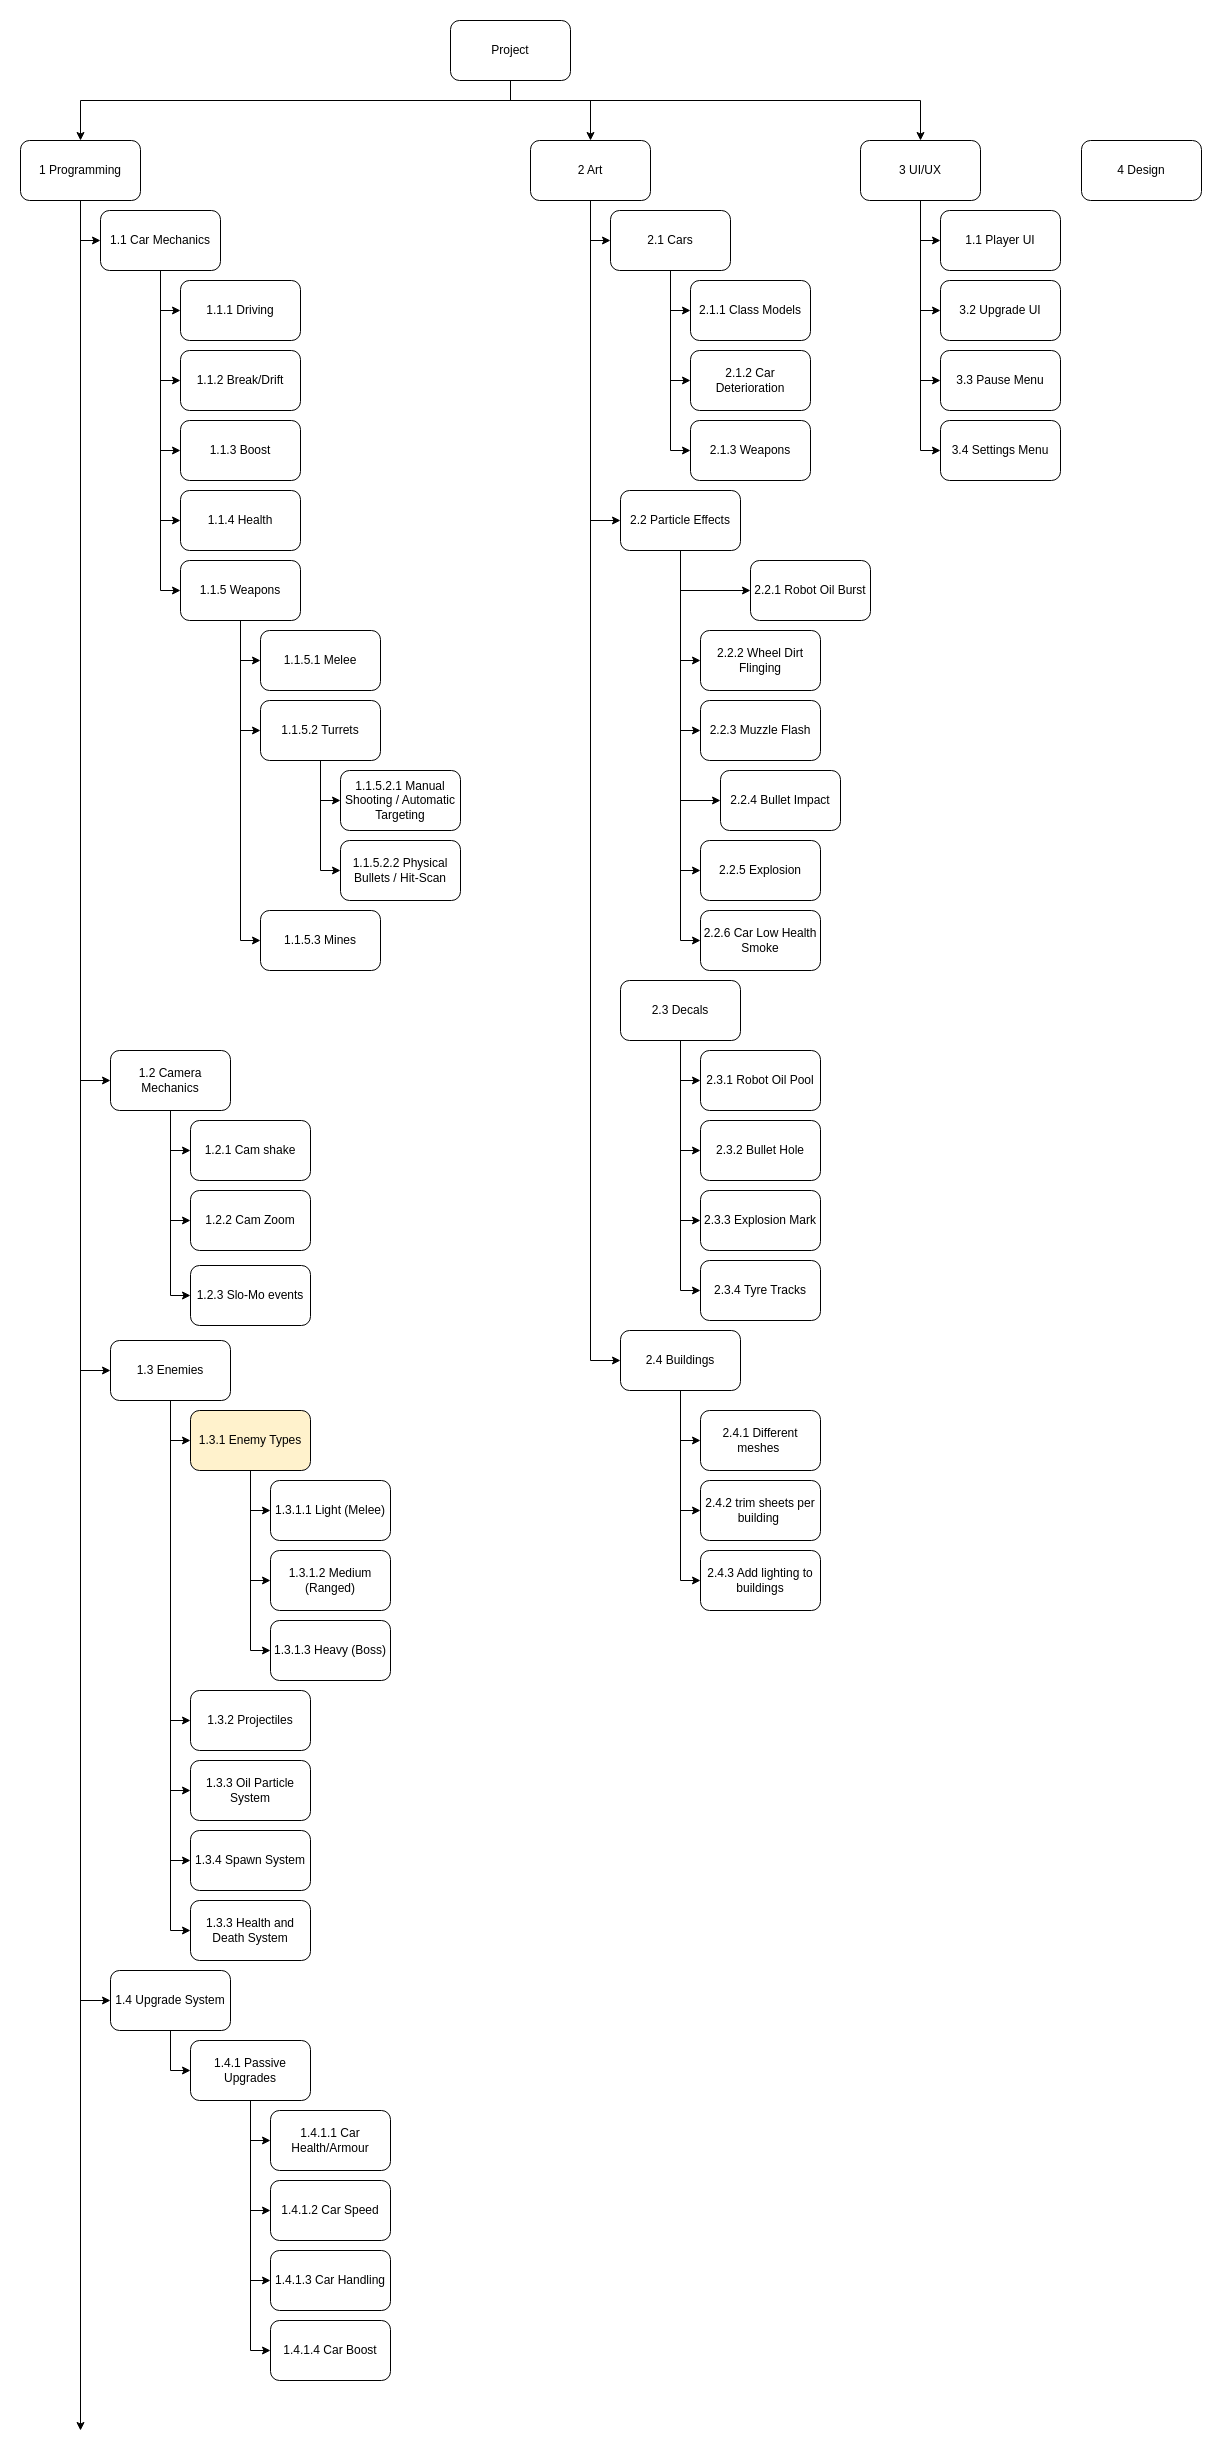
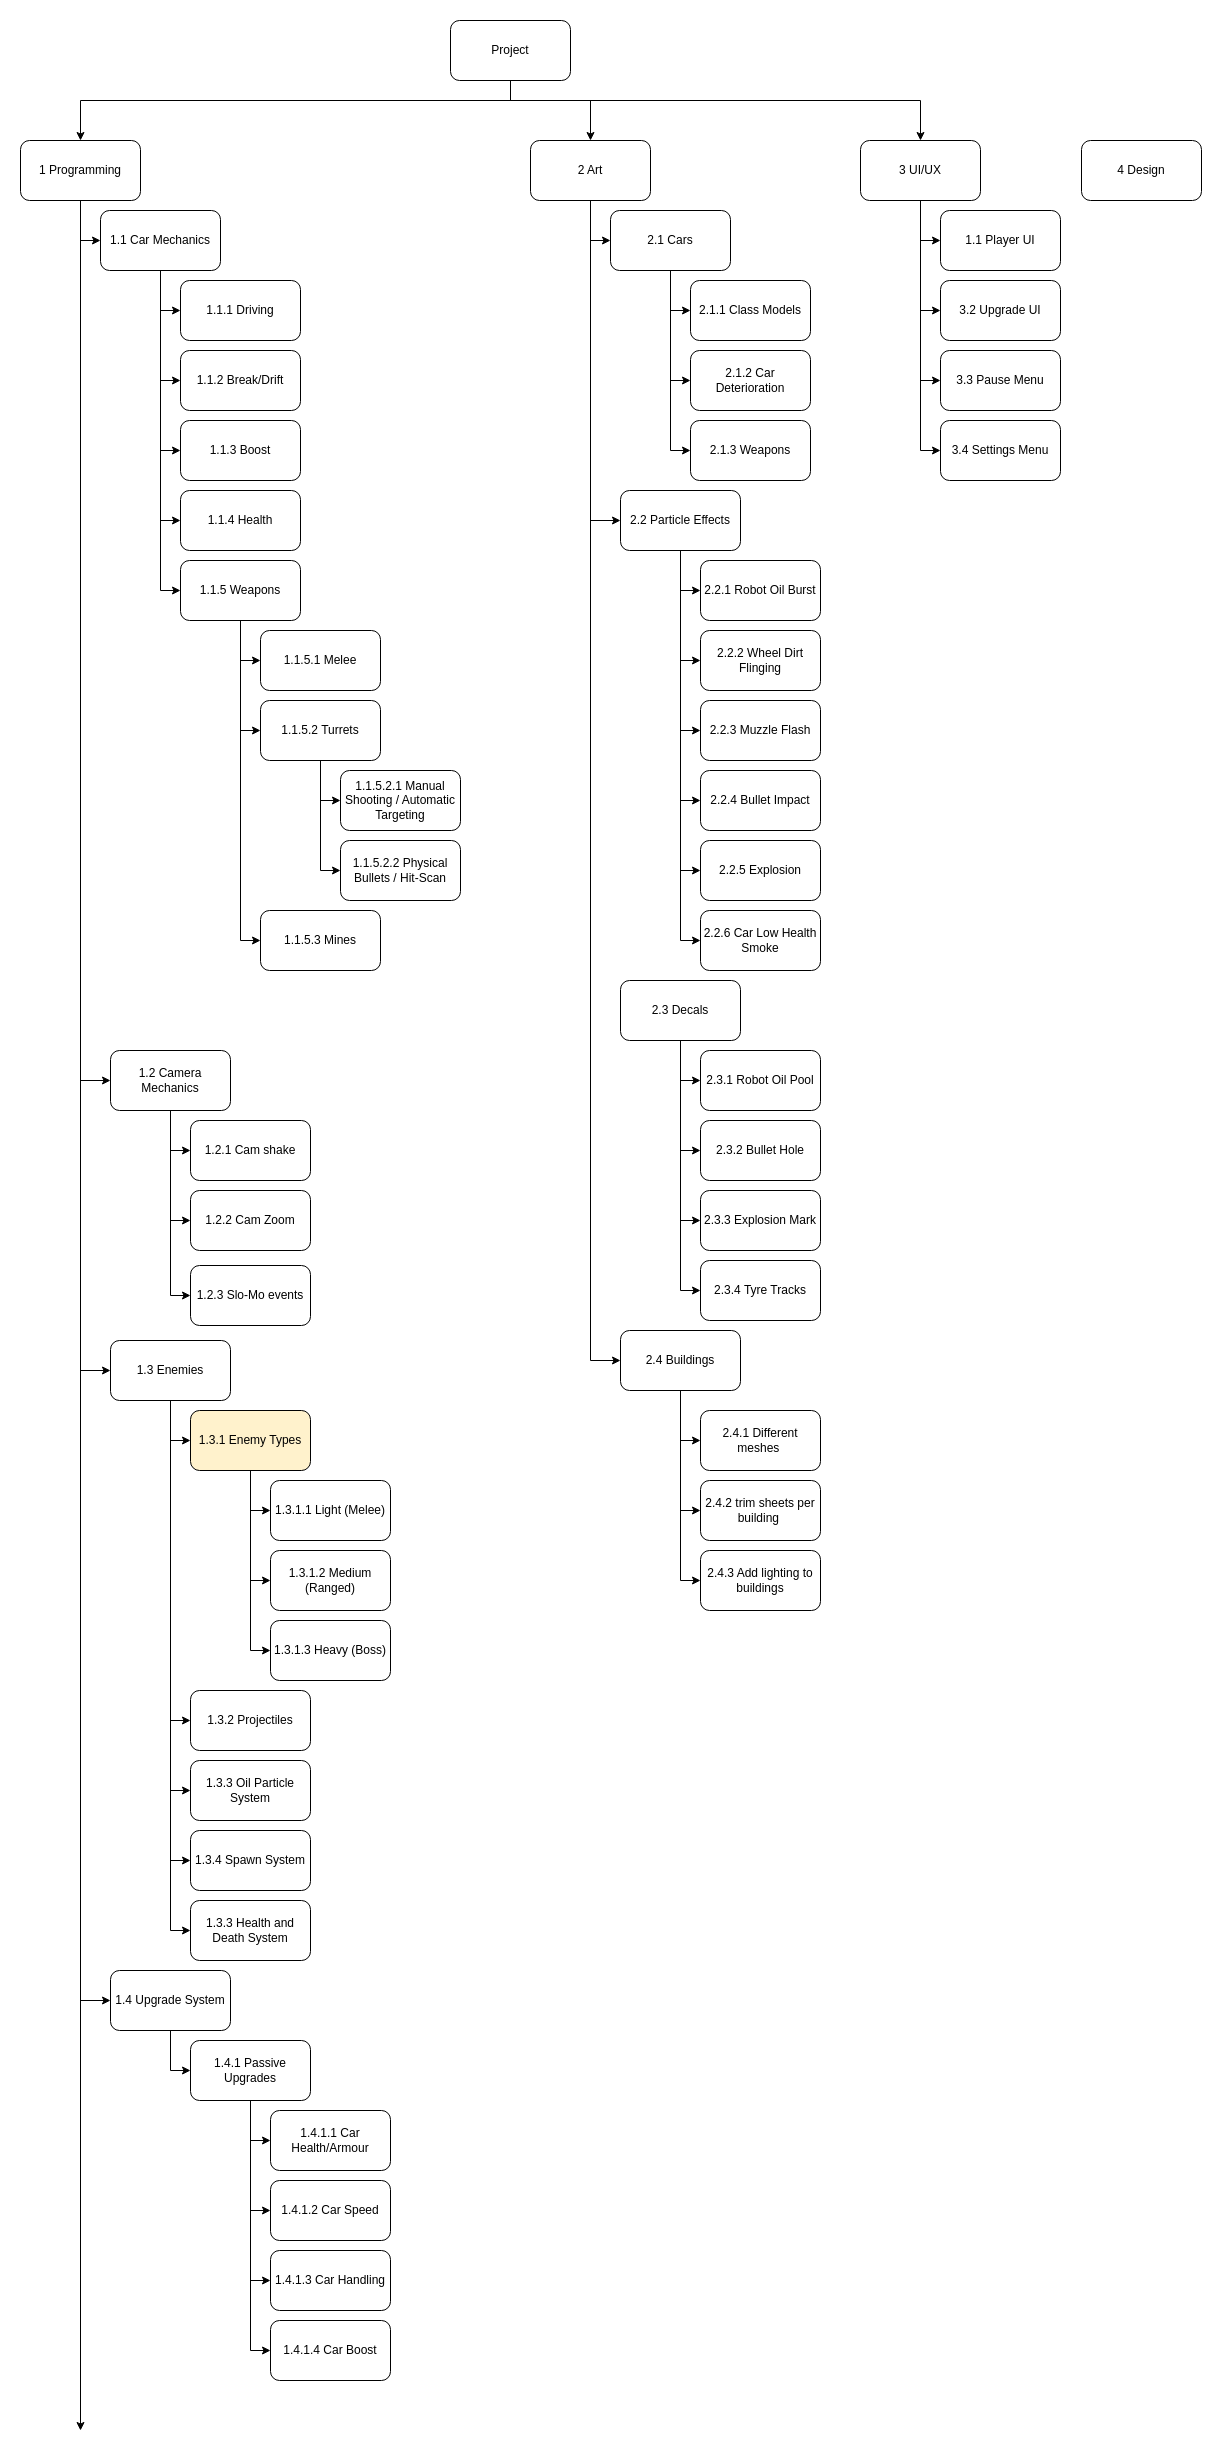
node "2.2.1 Robot Oil Burst": moved (811, 591) -> (761, 591)
node "2.2.4 Bullet Impact": moved (781, 801) -> (761, 801)
